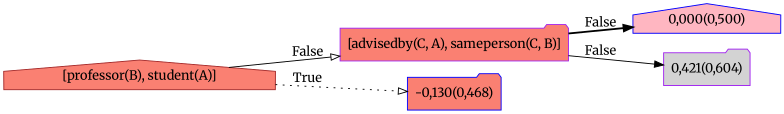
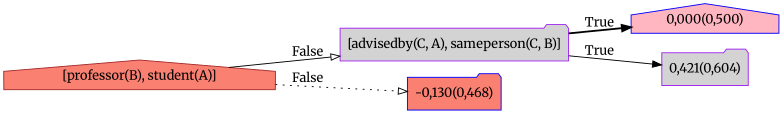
edge "[advisedby(C, A), sameperson(C, B)]" -> "0,000(0,500)": label "False" -> "True"
node "[advisedby(C, A), sameperson(C, B)]": fillcolor salmon -> lightgrey
edge "[advisedby(C, A), sameperson(C, B)]" -> "0,421(0,604)": label "False" -> "True"
edge "[professor(B), student(A)]" -> "-0,130(0,468)": label "True" -> "False"
